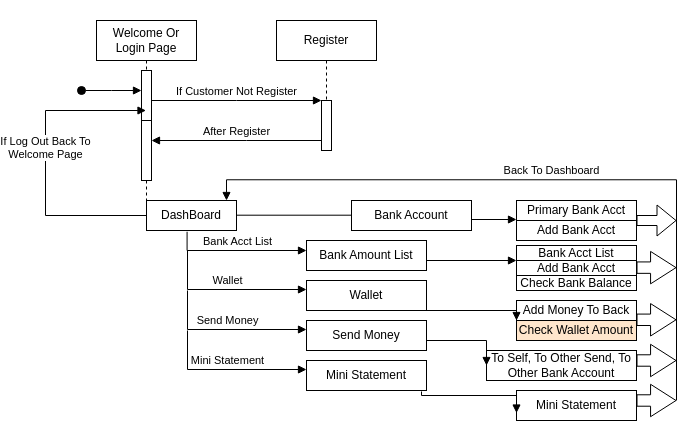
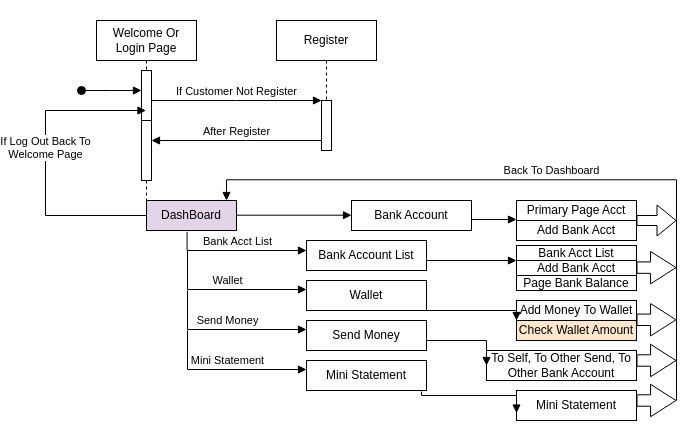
node "Primary Bank Acct": label "Primary Bank Acct" -> "Primary Page Acct"
edge "DashBoard" -- "Bank Account": arrowhead none -> block
node "DashBoard": fillcolor #ffffff -> #e1d5e7
node "Bank Amount List": label "Bank Amount List" -> "Bank Account List"
node "Check Bank Balance": label "Check Bank Balance" -> "Page Bank Balance"
node "Add Money To Back": label "Add Money To Back" -> "Add Money To Wallet"
